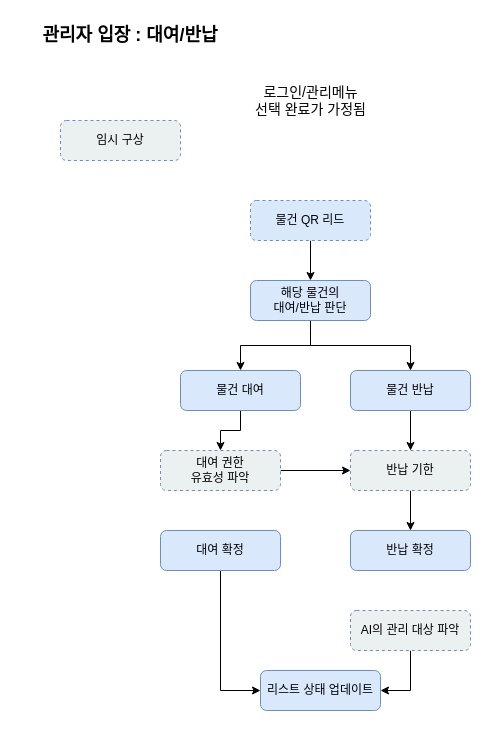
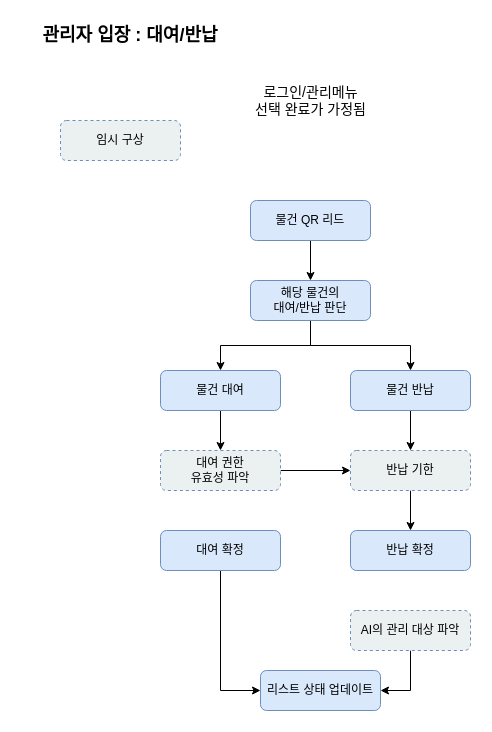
node "물건 QR 리드": style dashed -> solid
node "물건 대여": moved (241, 391) -> (221, 391)
